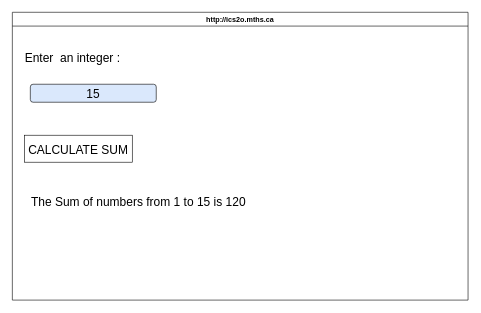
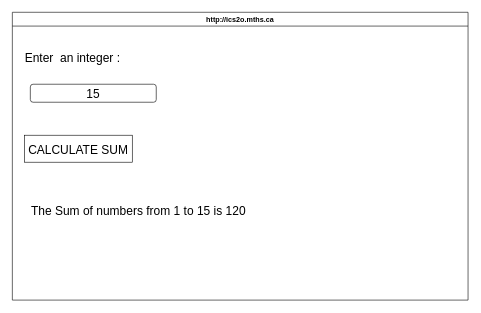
node "15": fillcolor #dae8fc -> #ffffff
node "The Sum of numbers from 1 to 15 is 120": moved (138, 201) -> (138, 210)
